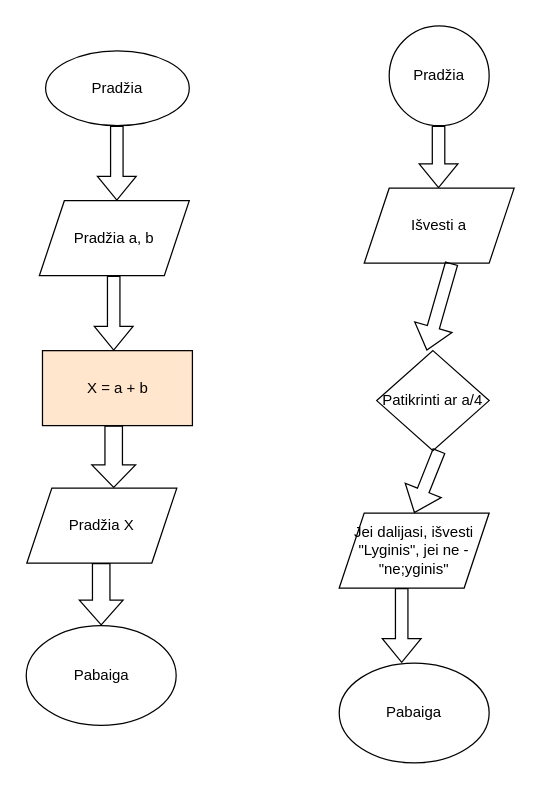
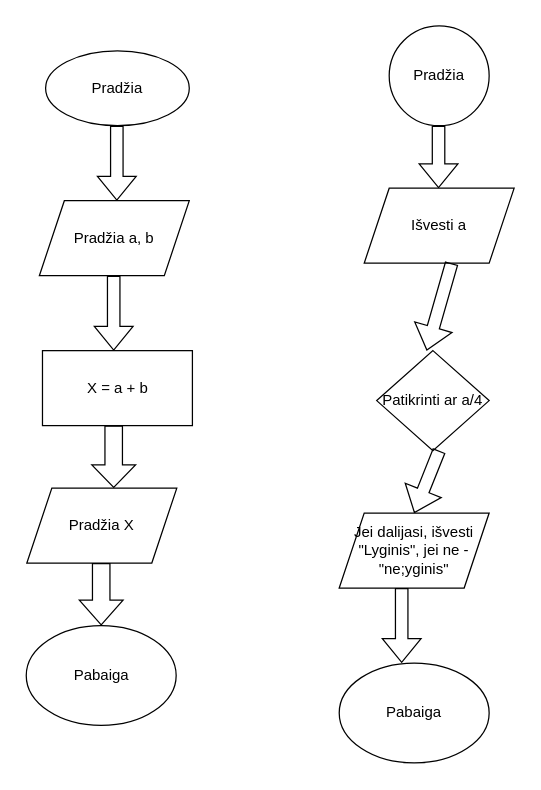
node "X = a + b": fillcolor #ffe6cc -> #ffffff
